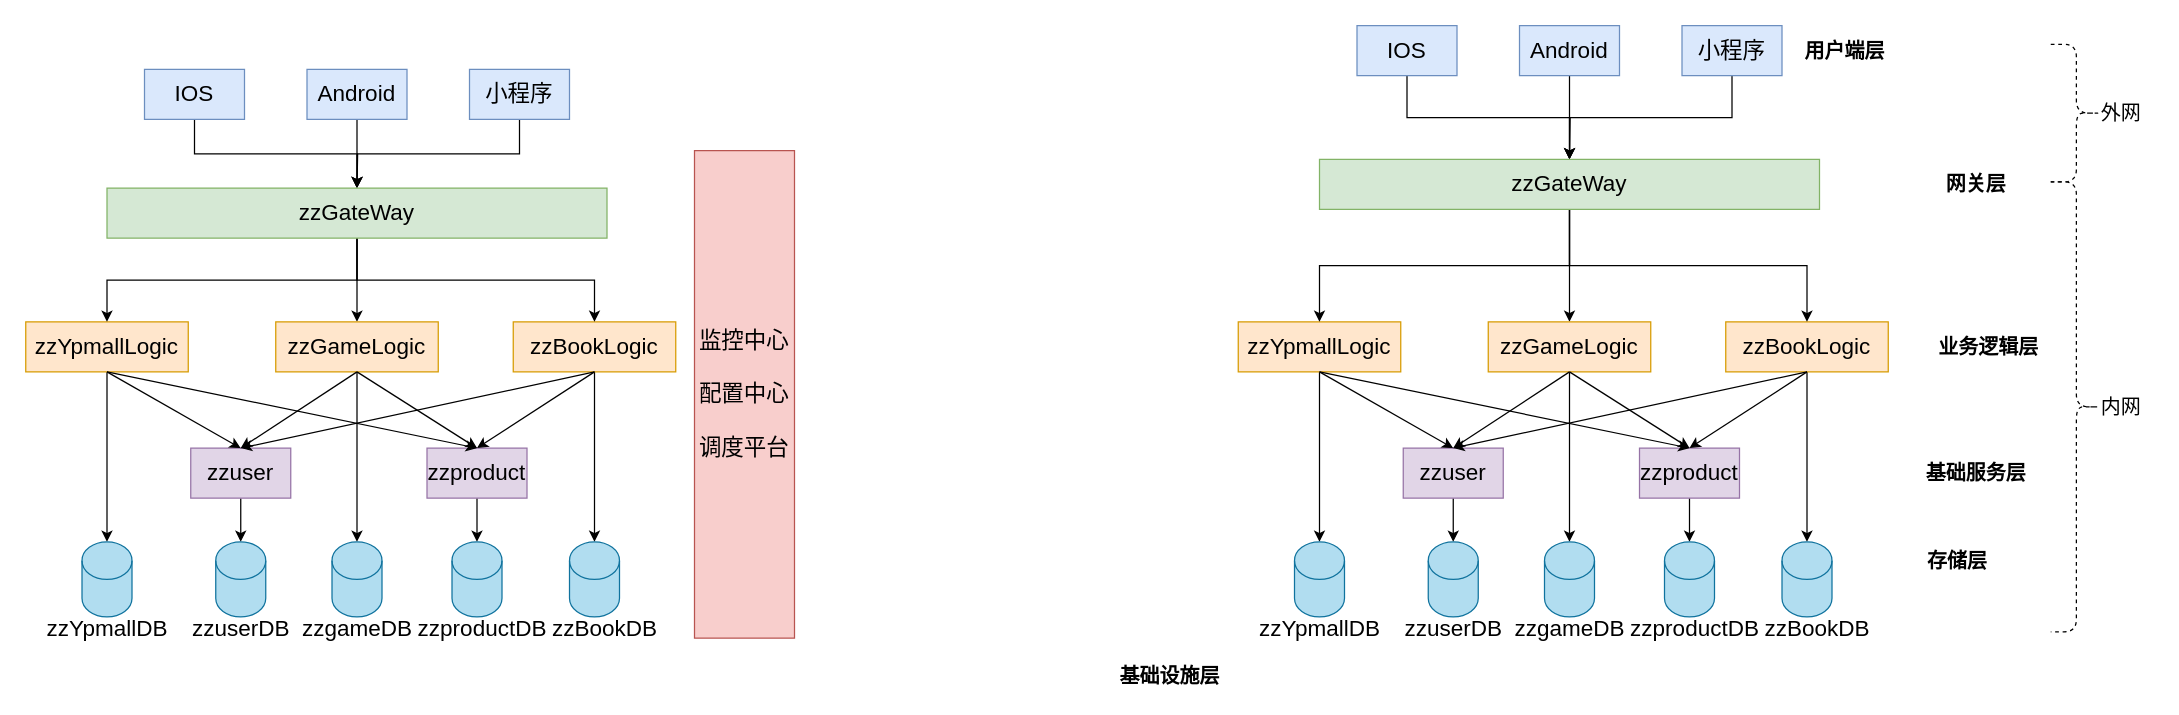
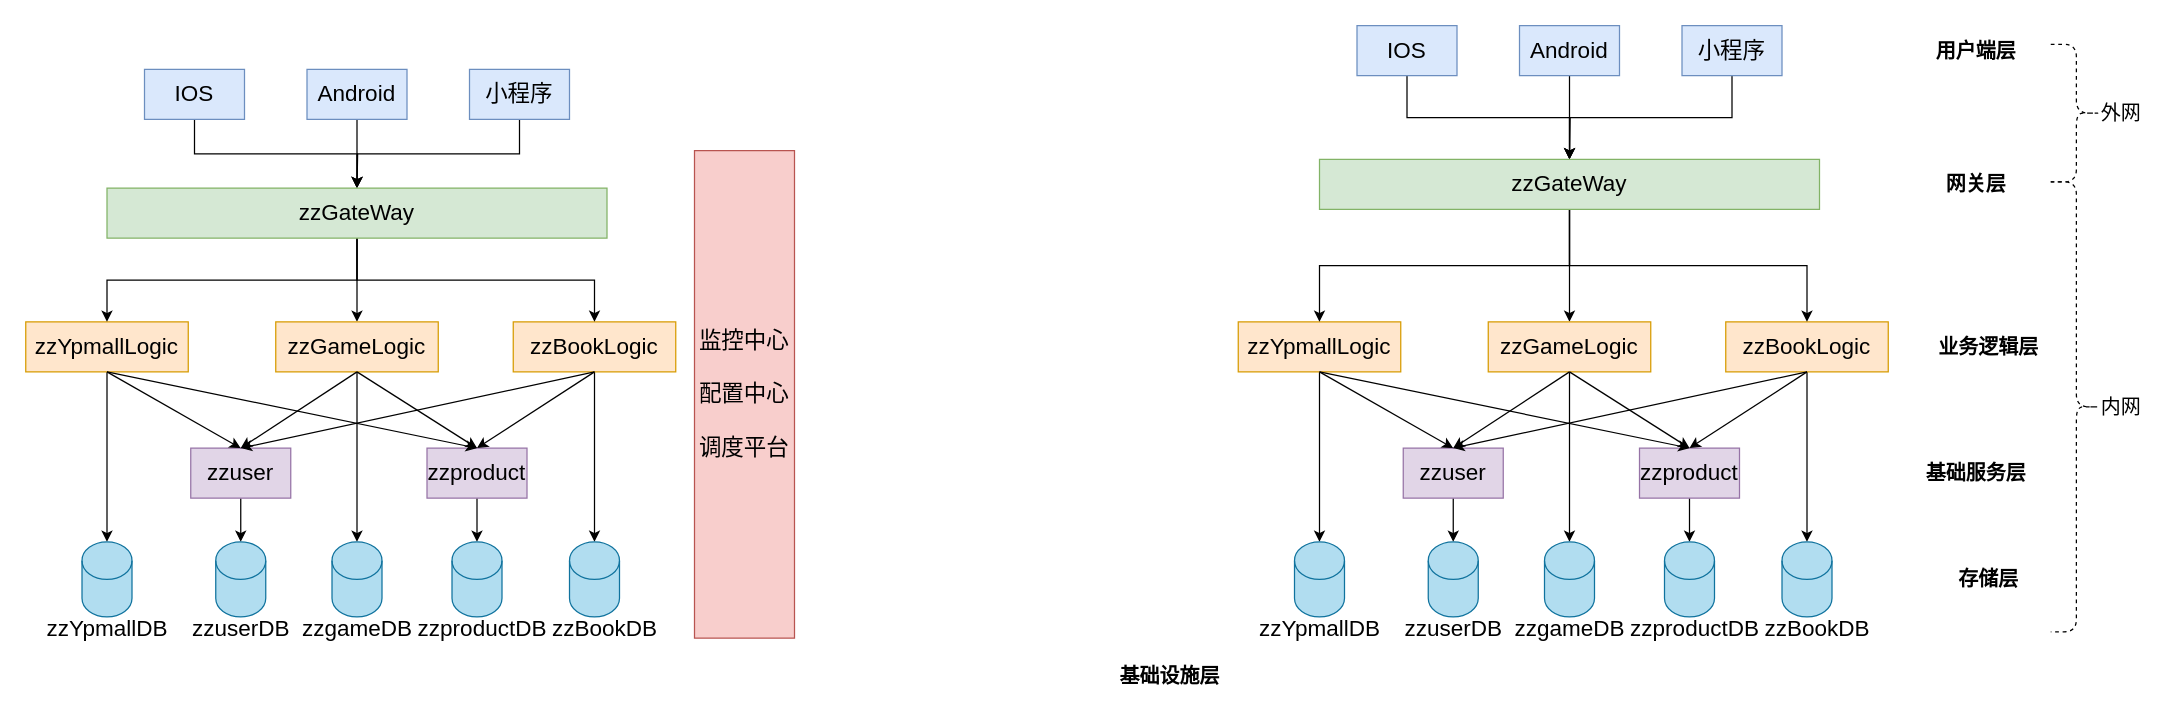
node "用户端层": moved (1844, 51) -> (1976, 51)
node "存储层": moved (1957, 561) -> (1988, 579)
